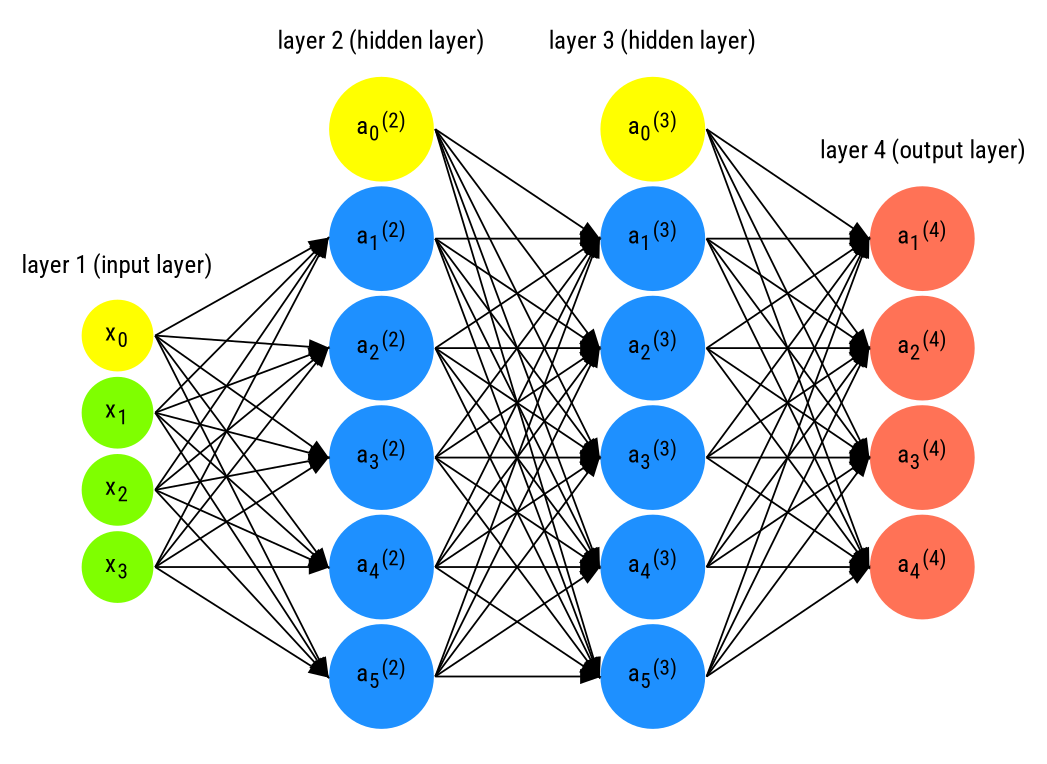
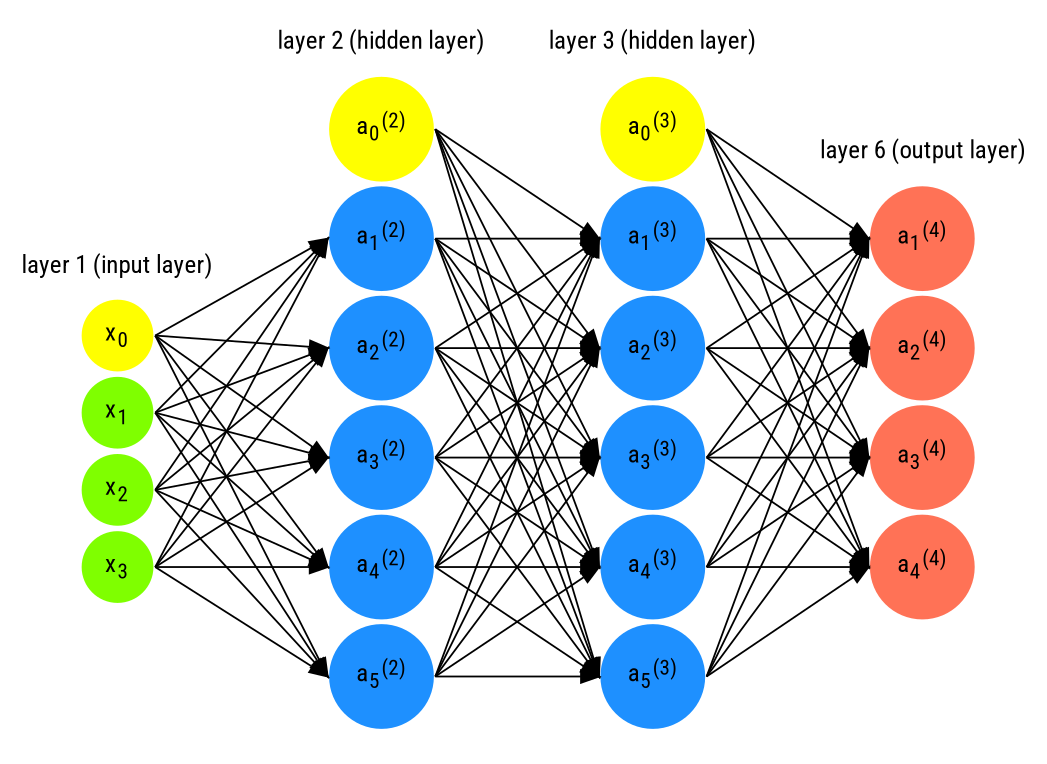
cluster "layer 4 (output layer)": label "layer 4 (output layer)" -> "layer 6 (output layer)"
